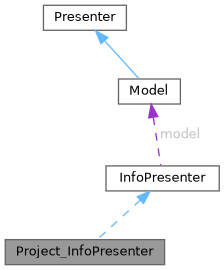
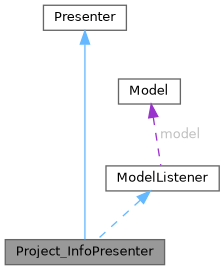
edge "Model" -> "Presenter": now "Project_InfoPresenter" -> "Presenter"
node "InfoPresenter": label "InfoPresenter" -> "ModelListener"
